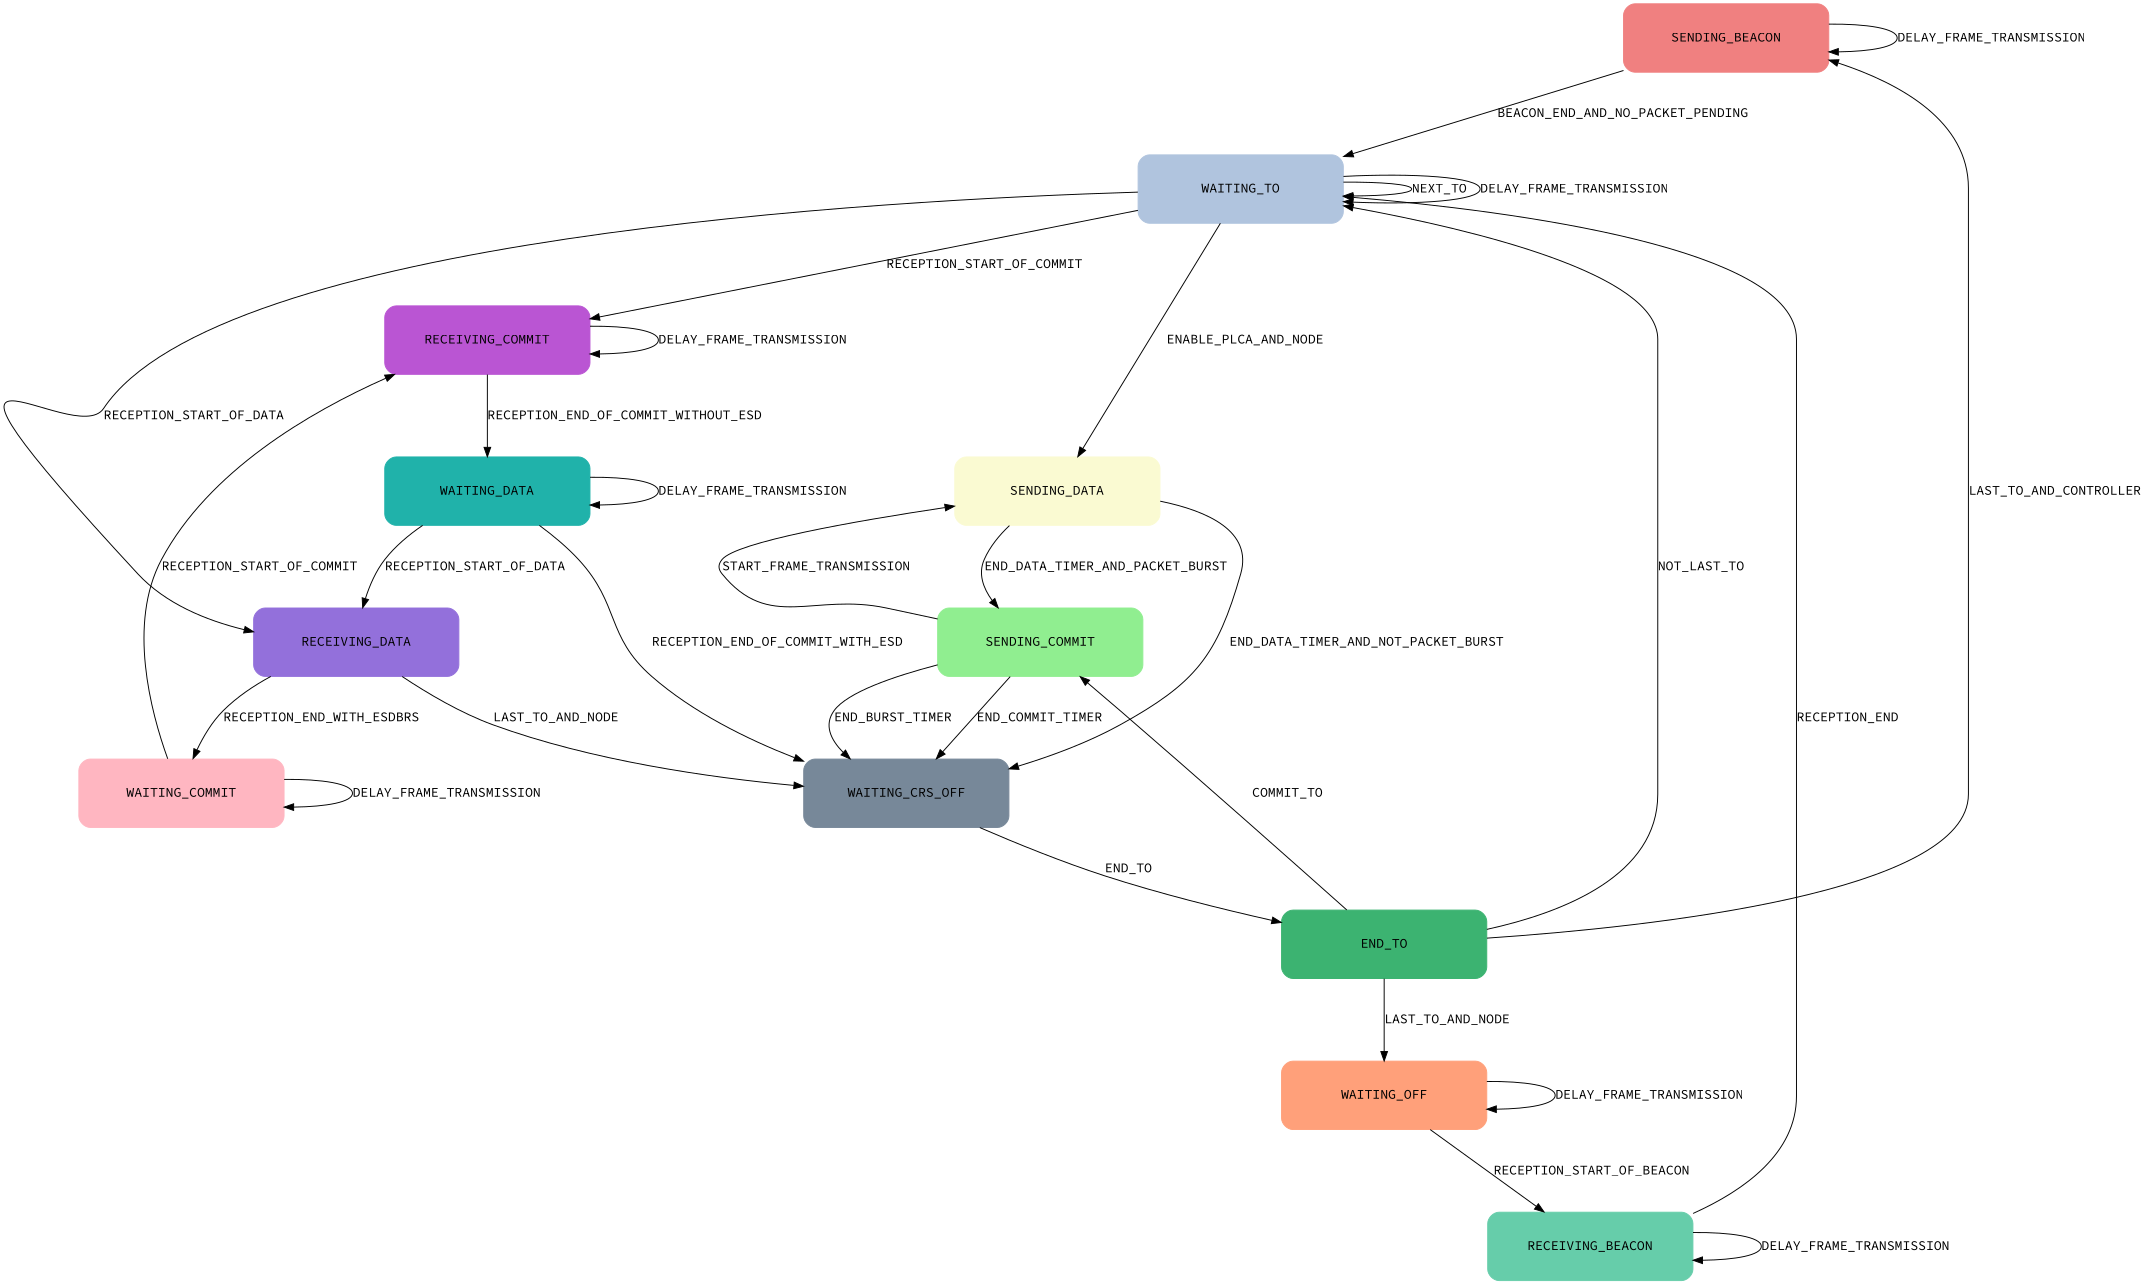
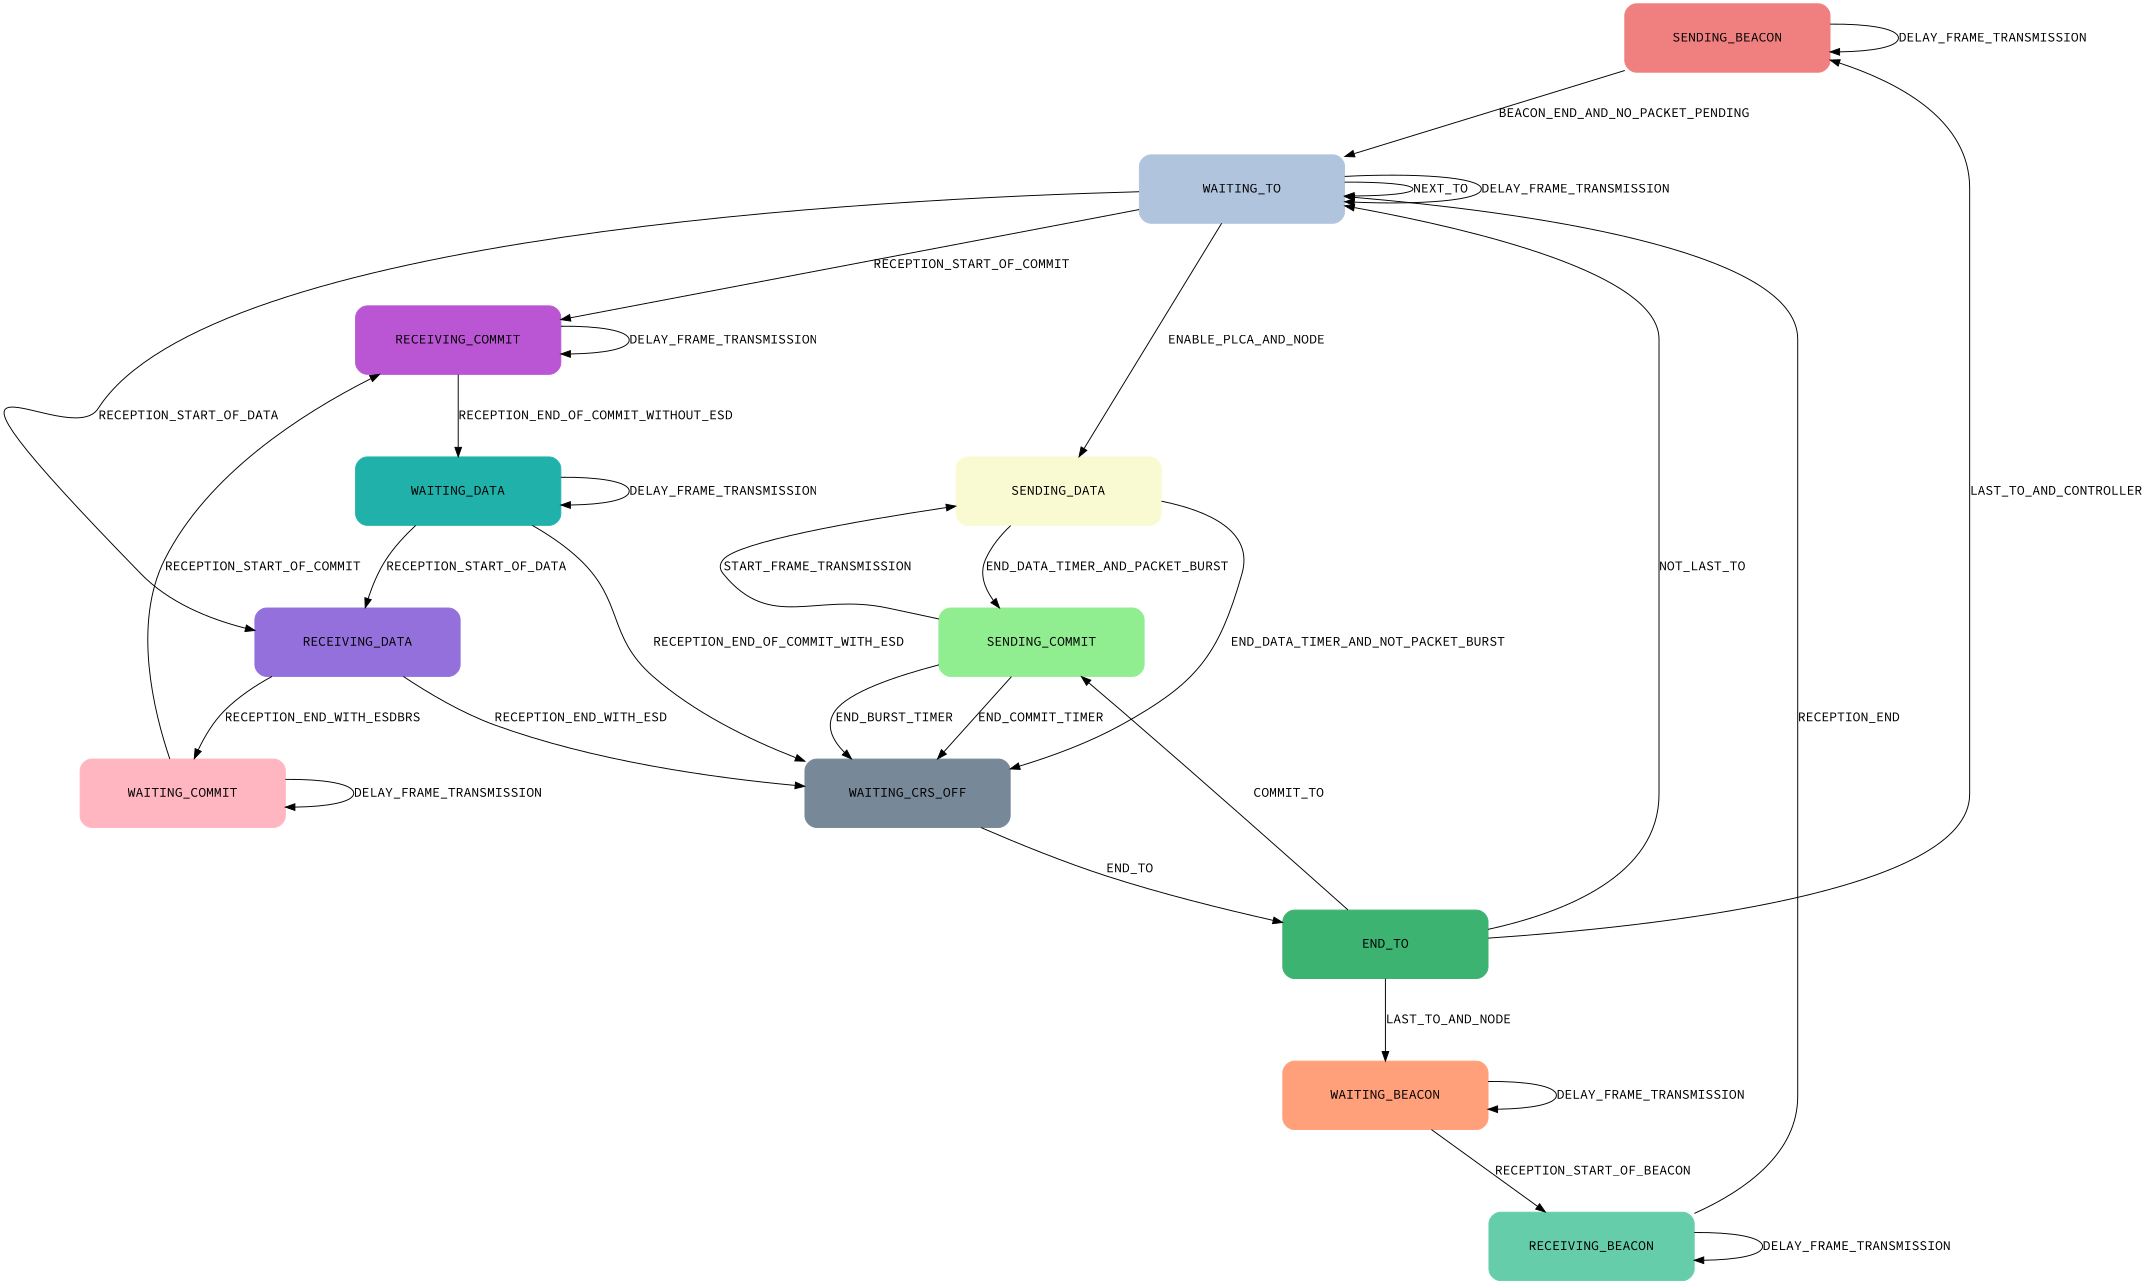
edge "RECEIVING_DATA" -> "WAITING_CRS_OFF": label "LAST_TO_AND_NODE" -> "RECEPTION_END_WITH_ESD"
node "WAITING_OFF": label "WAITING_OFF" -> "WAITING_BEACON"
